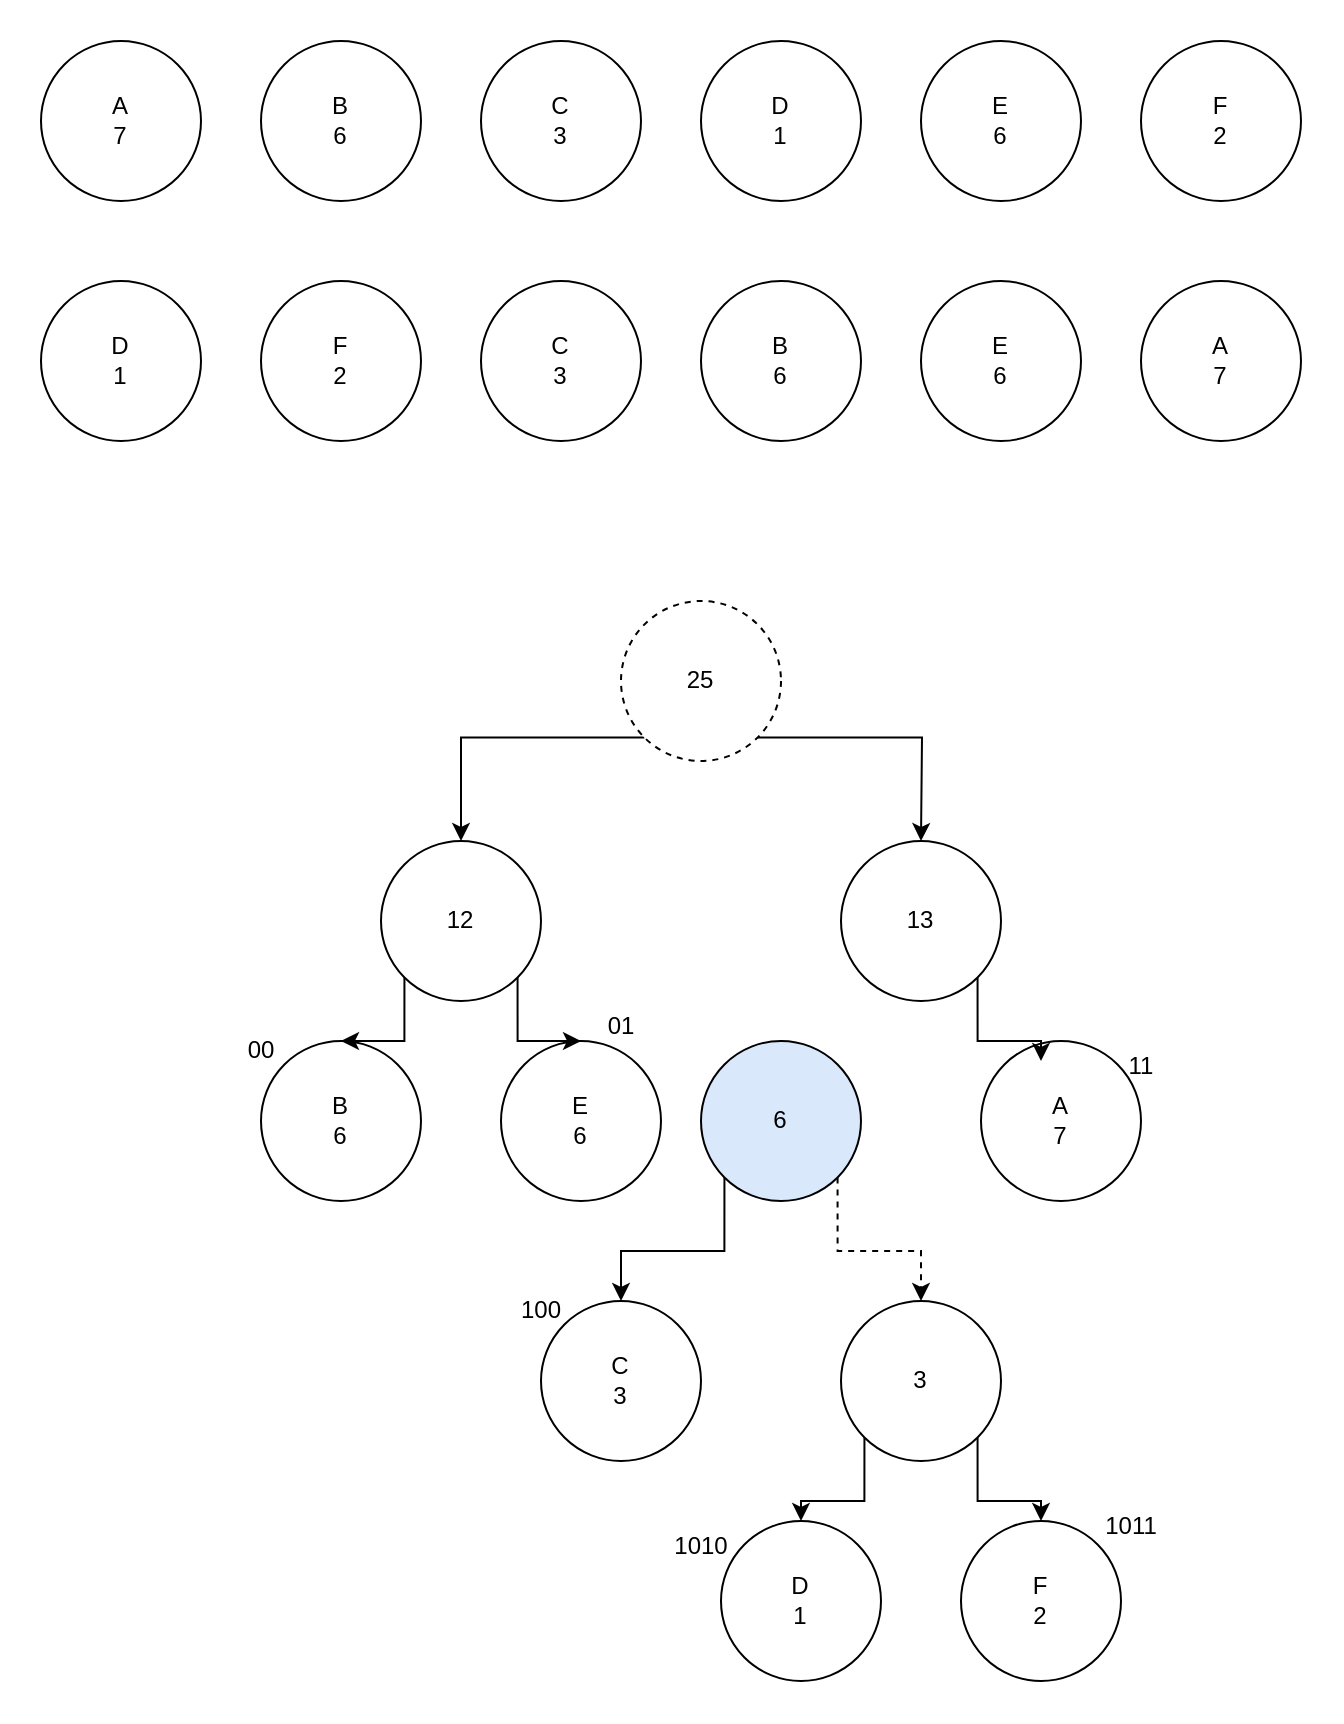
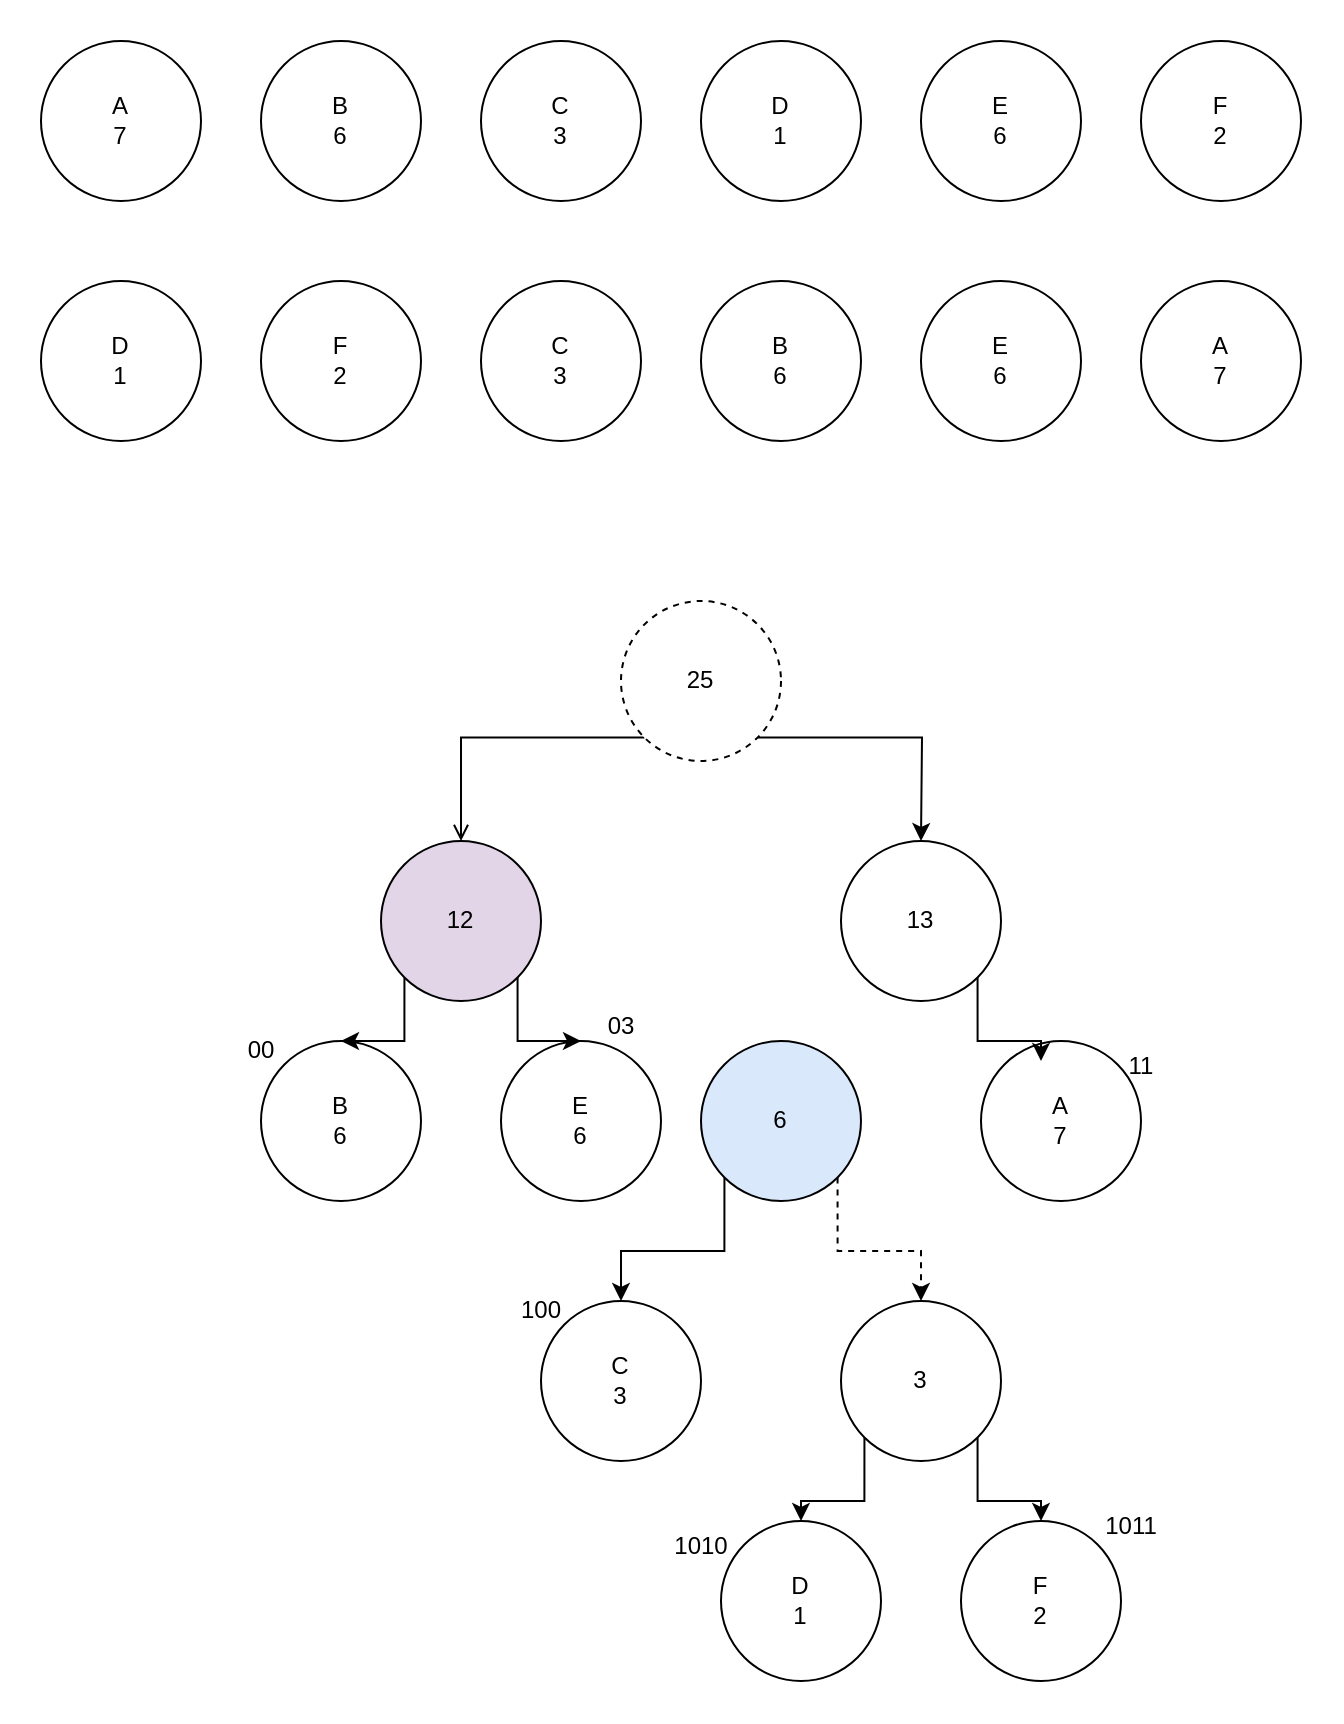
edge "25" -> "12": arrowhead classic -> open
node "12": fillcolor #ffffff -> #e1d5e7
node "01": label "01" -> "03"
